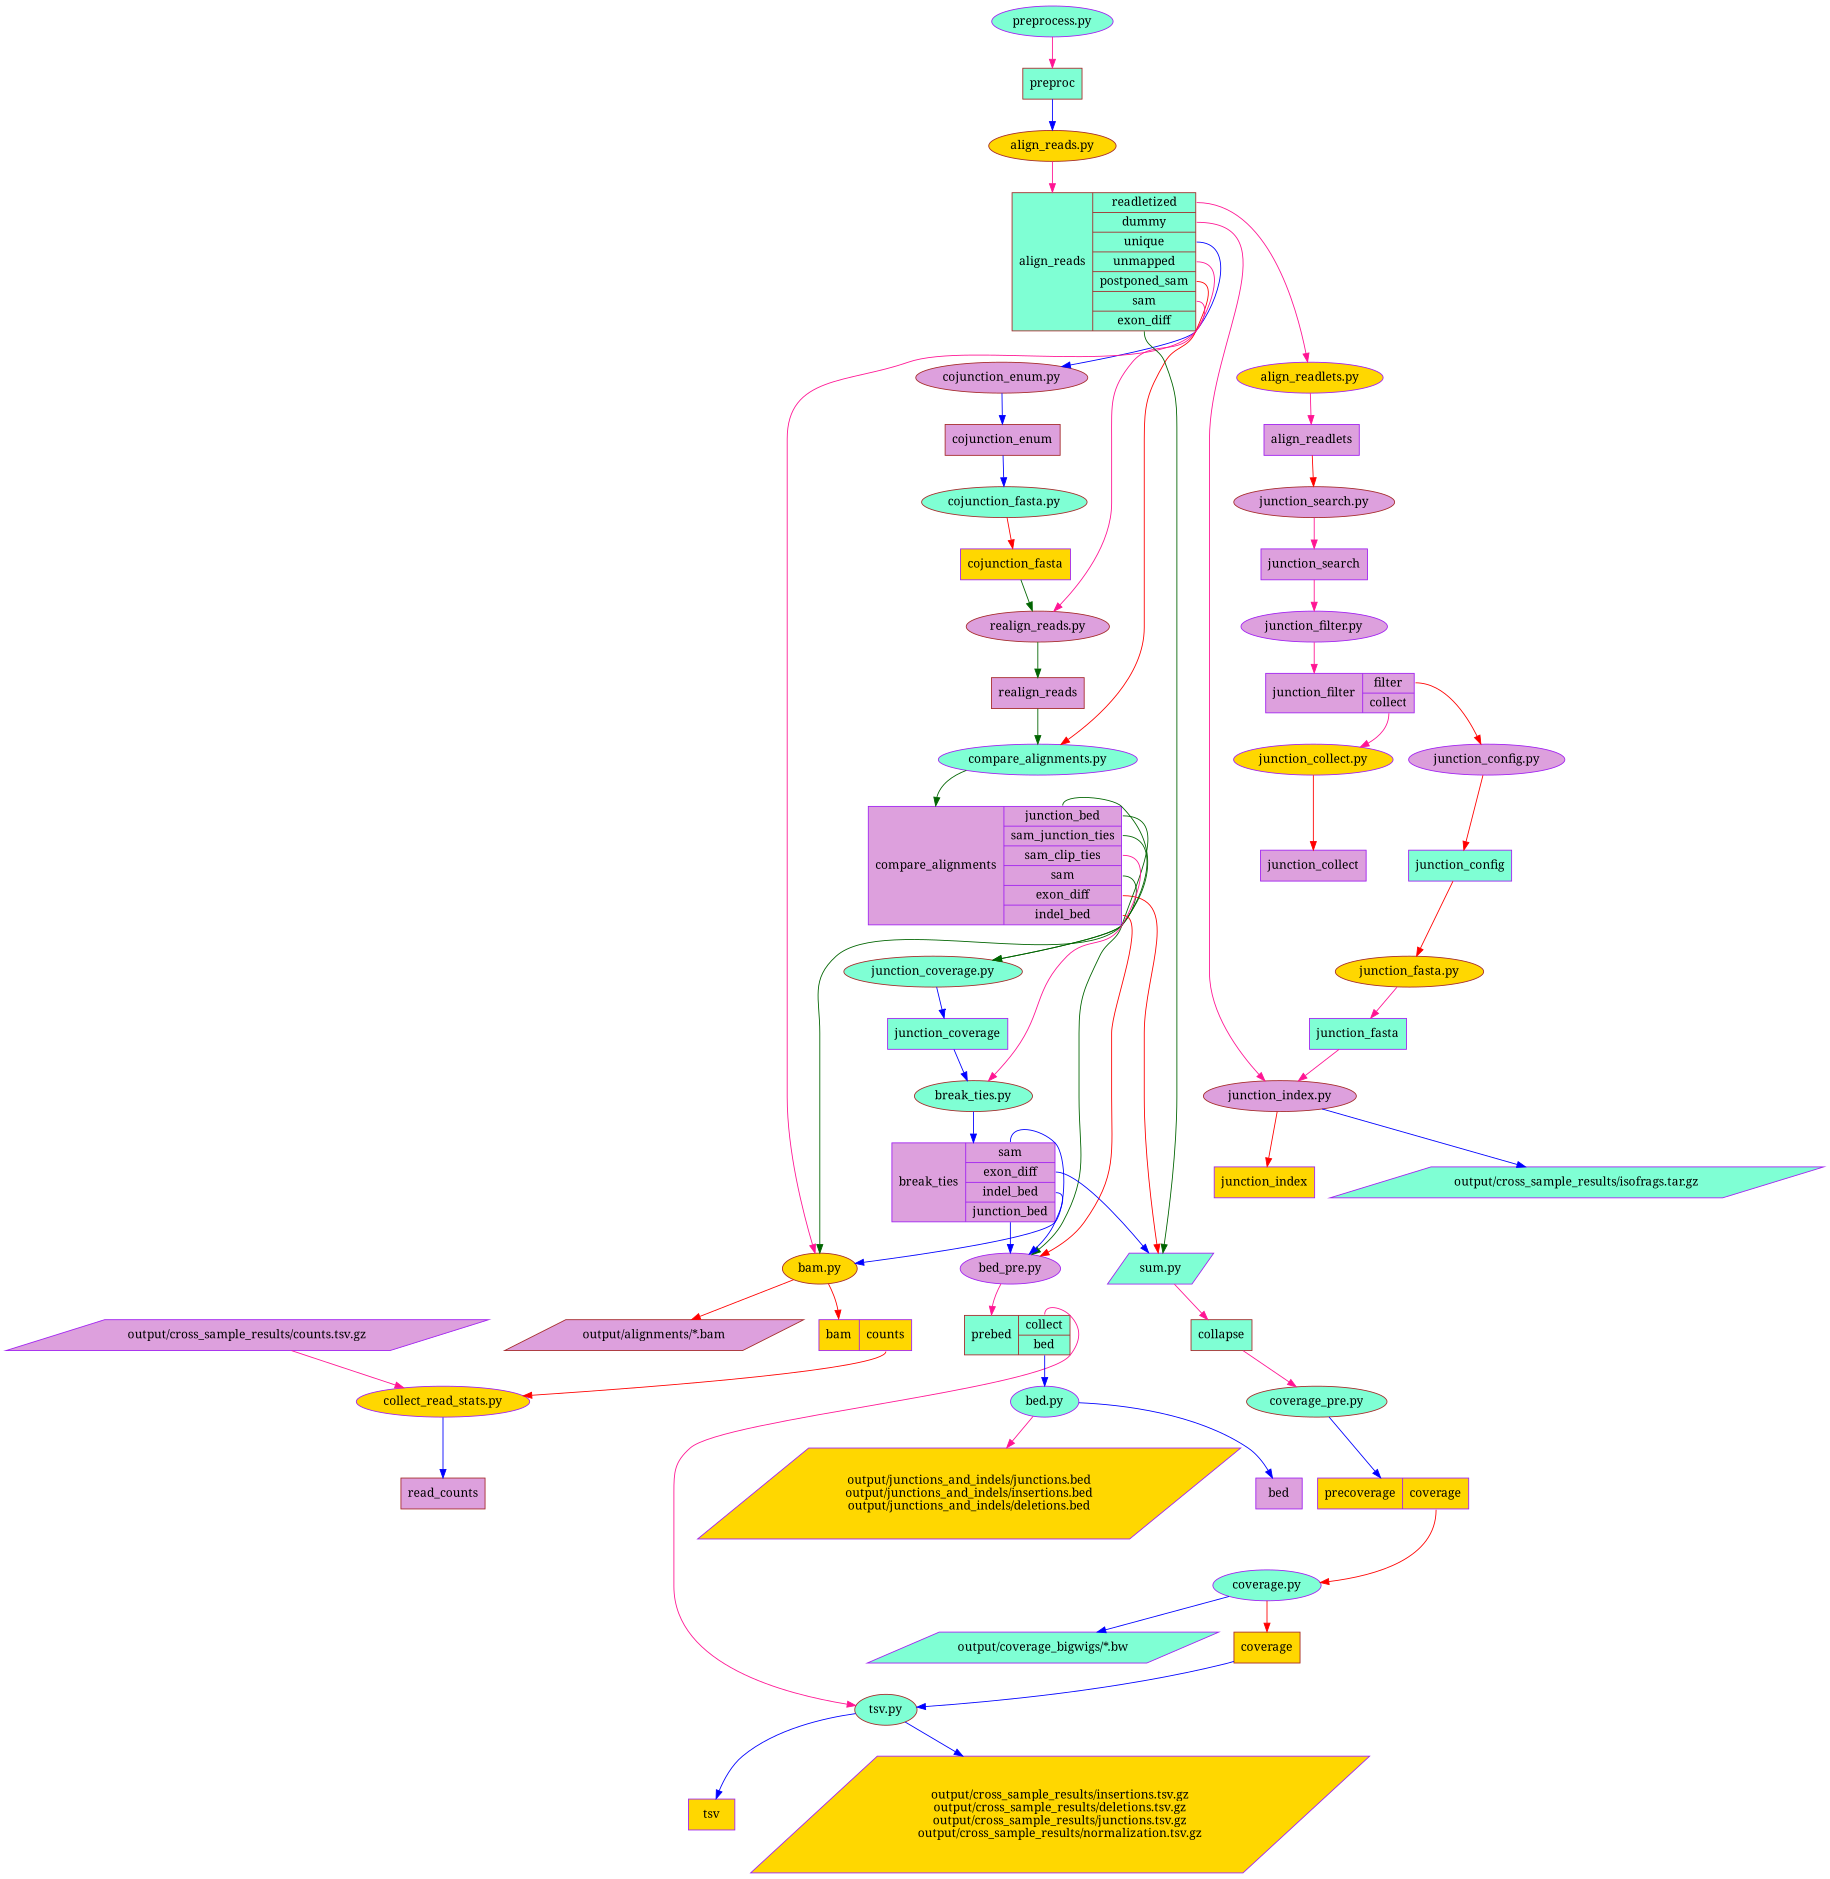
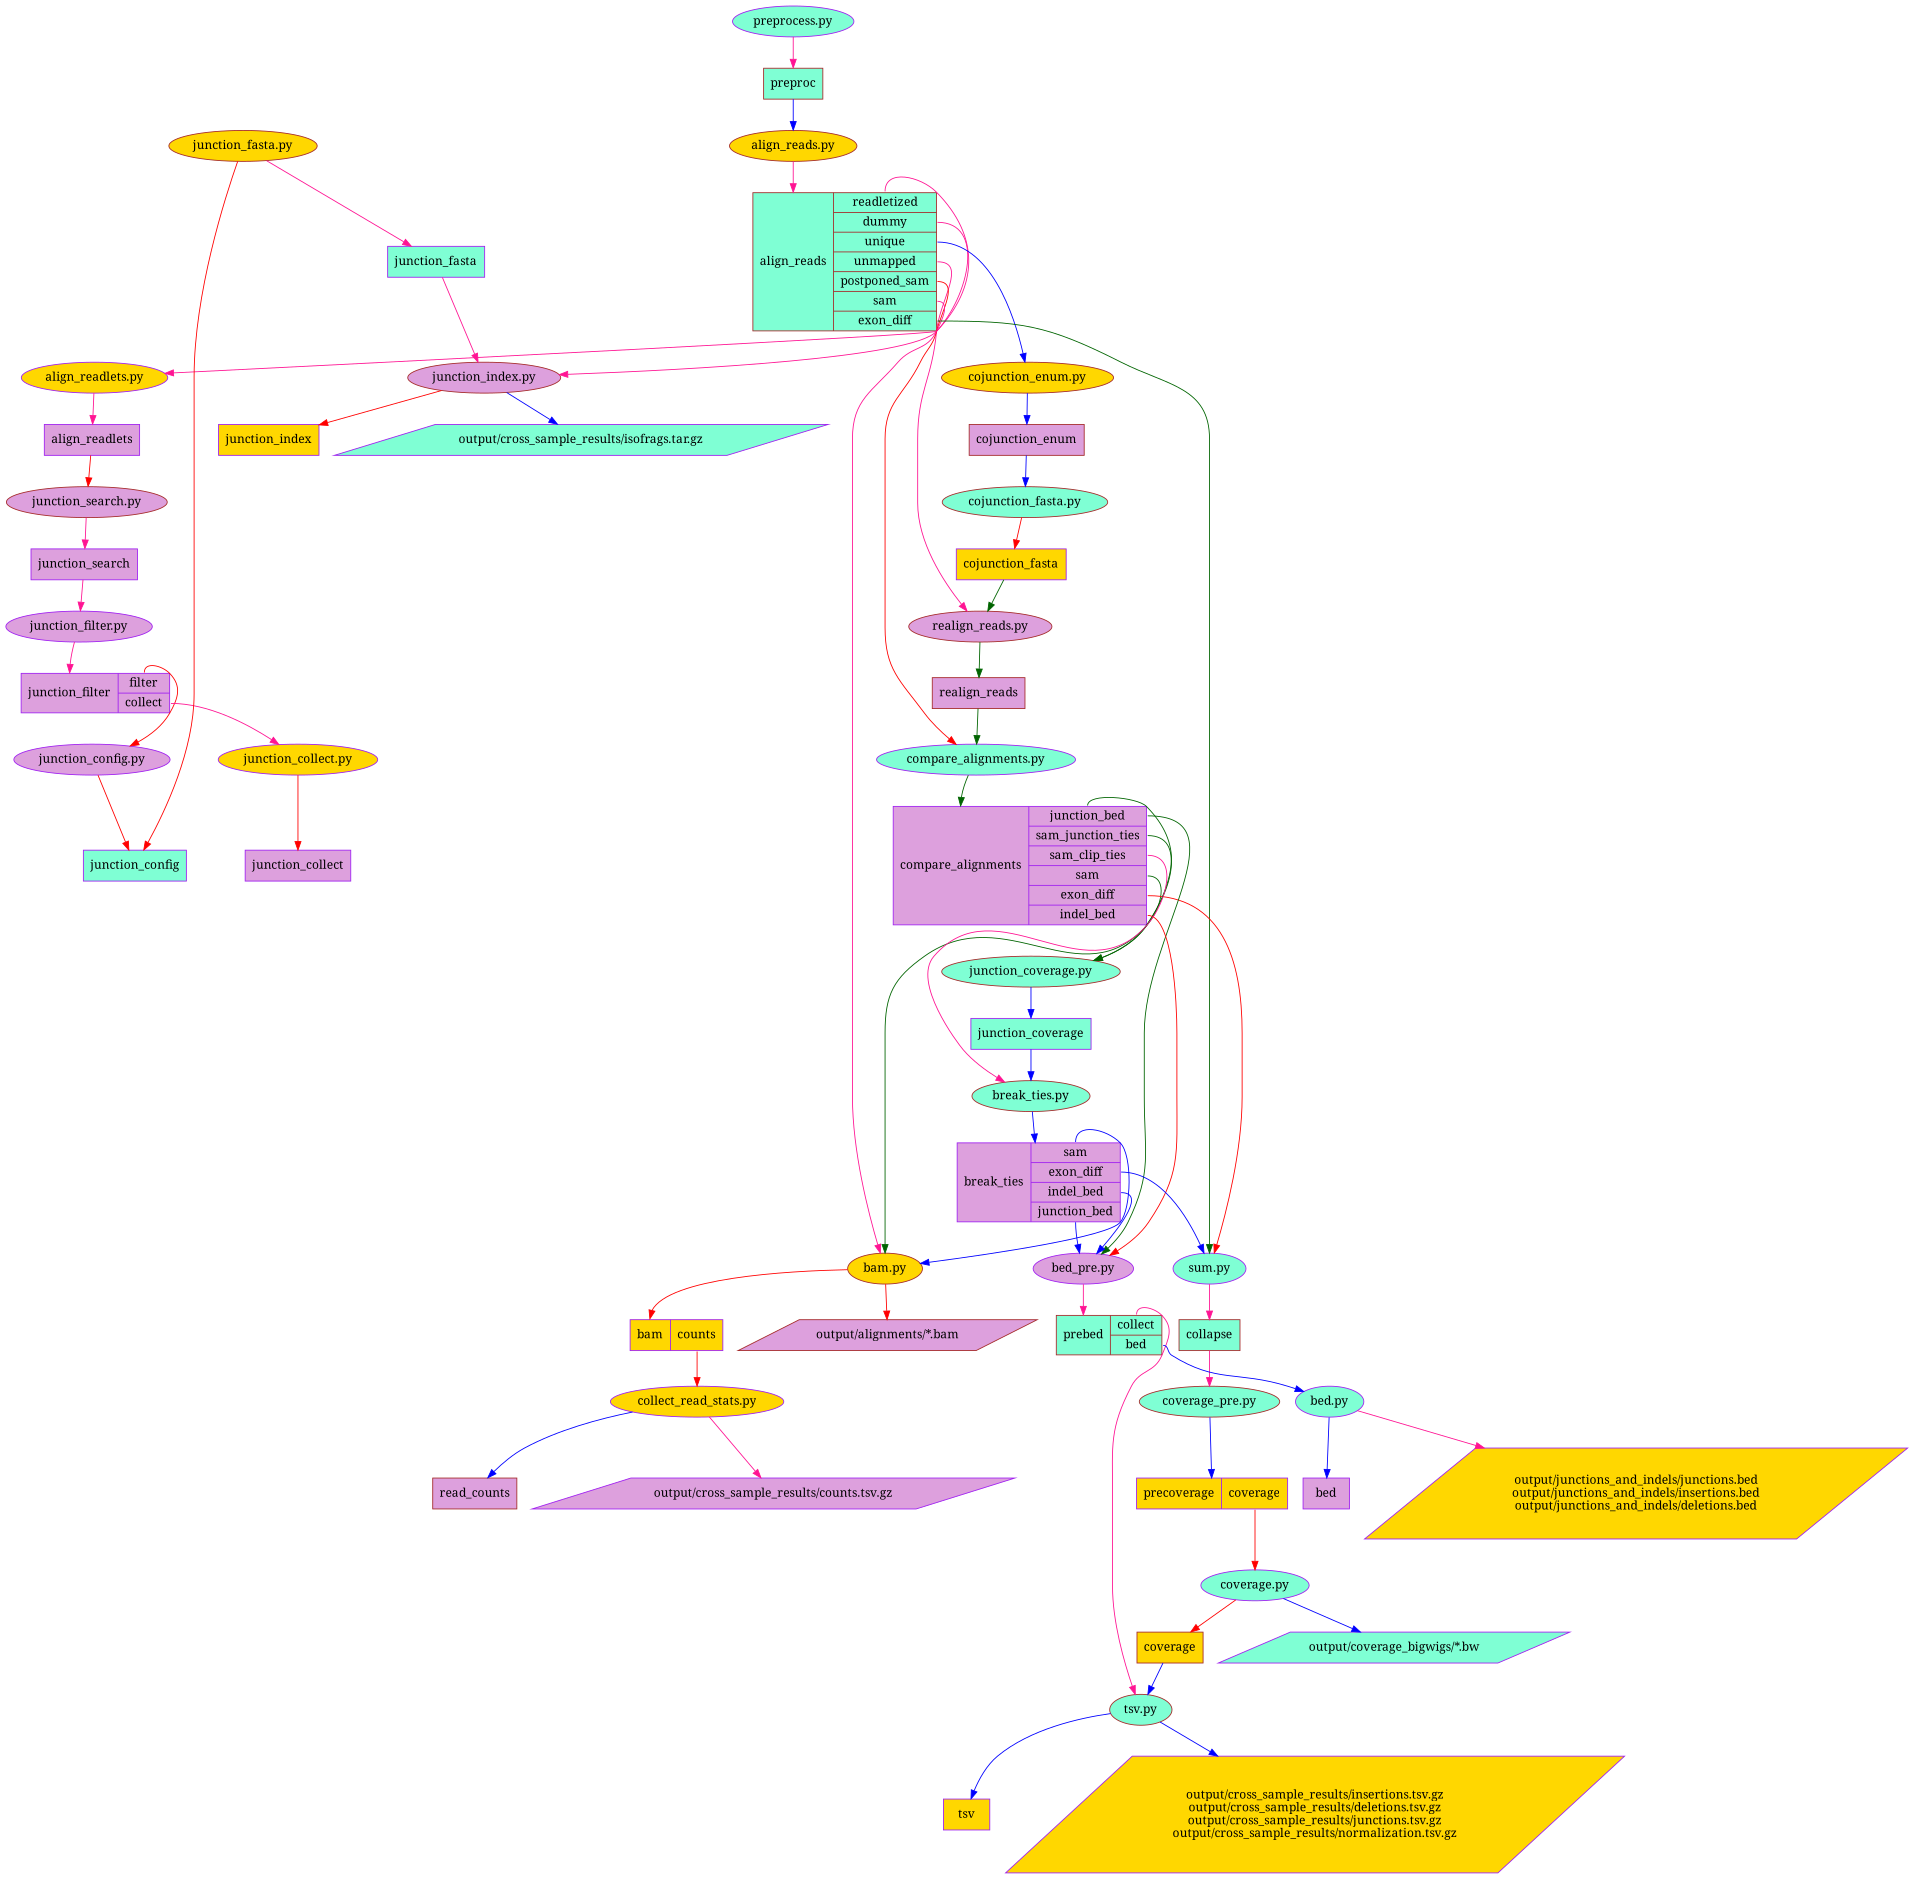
node "cojunction_enum.py": fillcolor plum -> gold
edge "junction_config" -> "junction_fasta.py": reversed
node "sum.py": shape parallelogram -> ellipse
edge "output/cross_sample_results/counts.tsv.gz" -> "collect_read_stats.py": reversed
